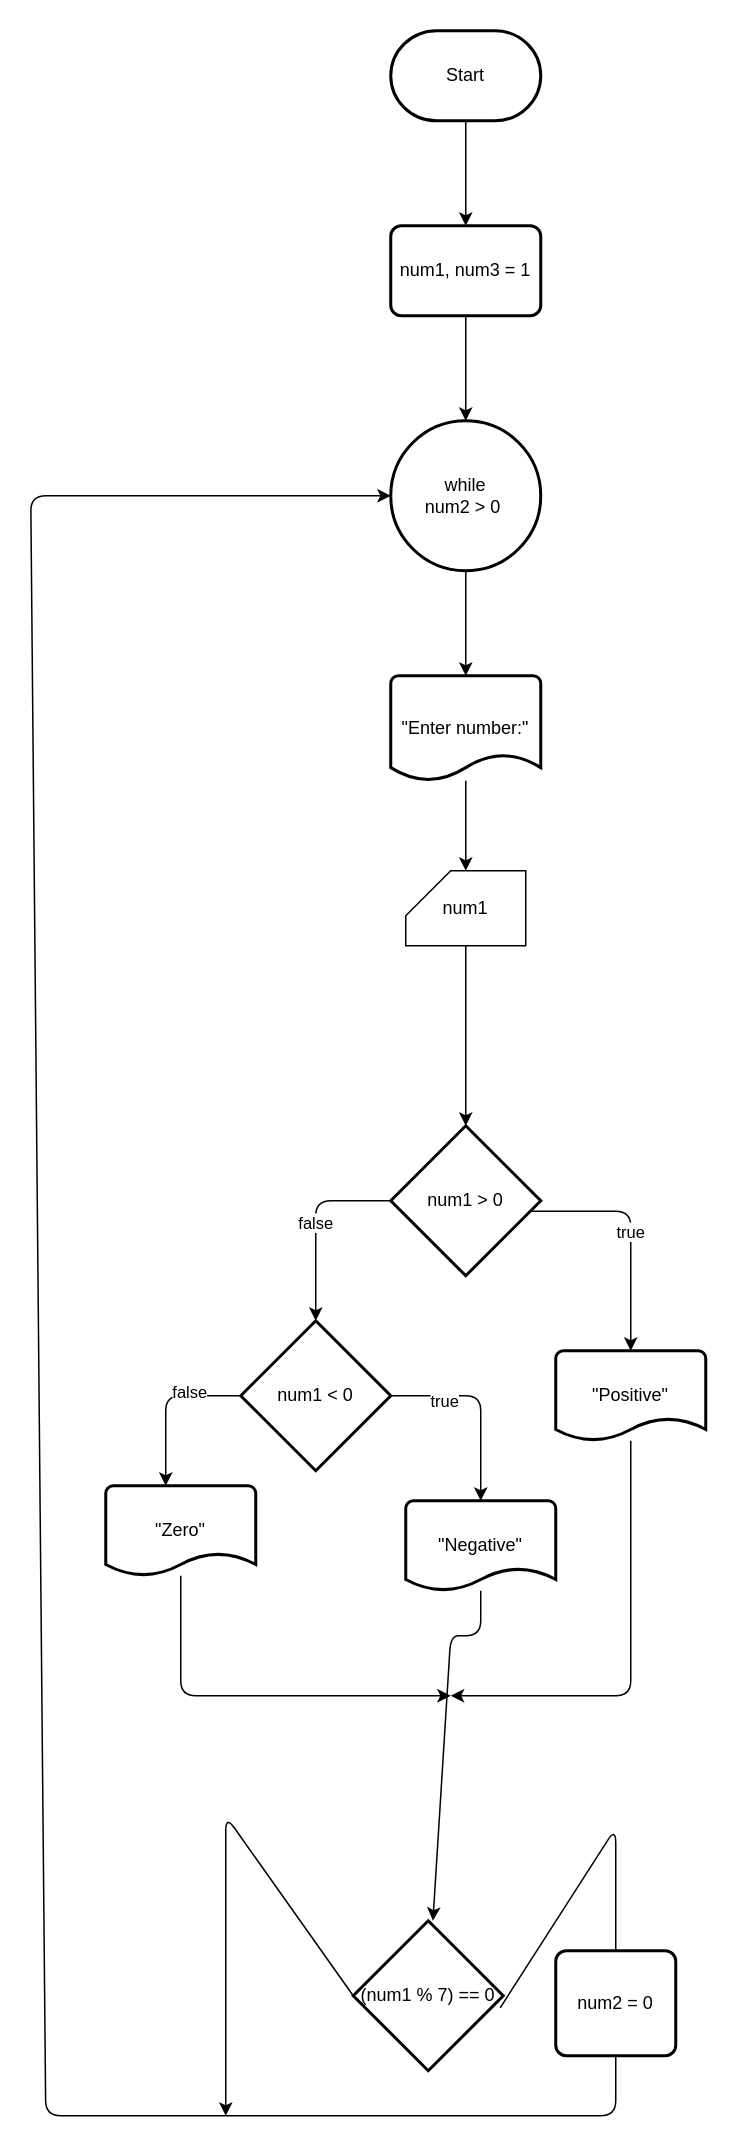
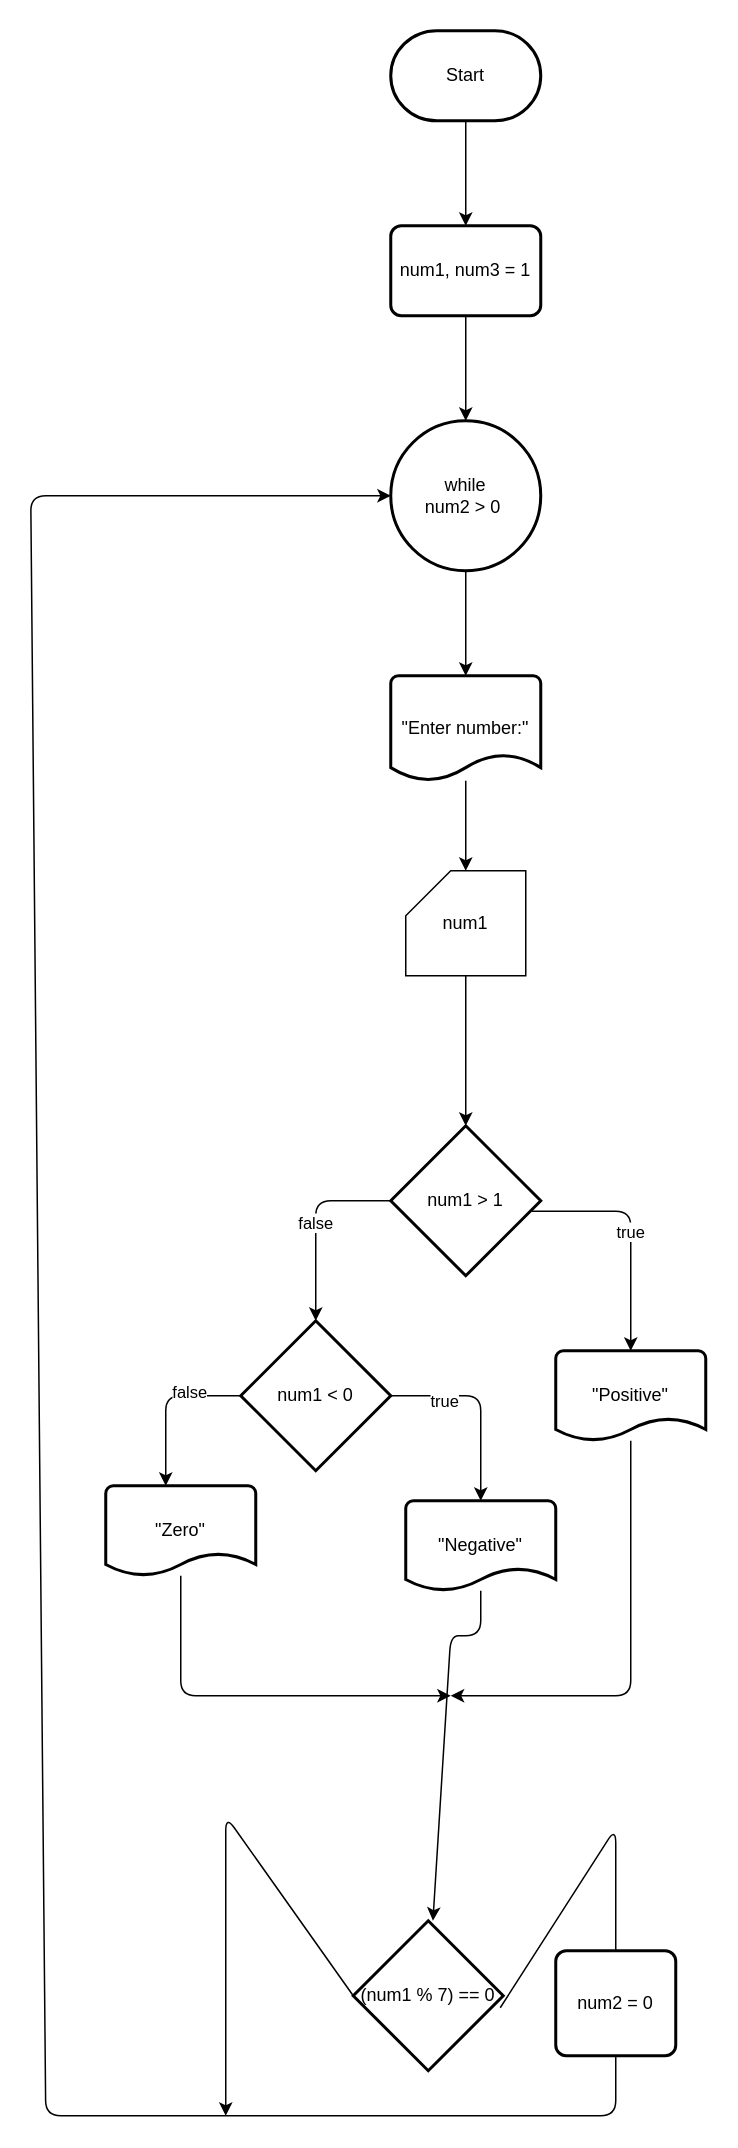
node "num1": size 120x75 -> 120x105
node "num1 > 0": label "num1 > 0" -> "num1 > 1"
